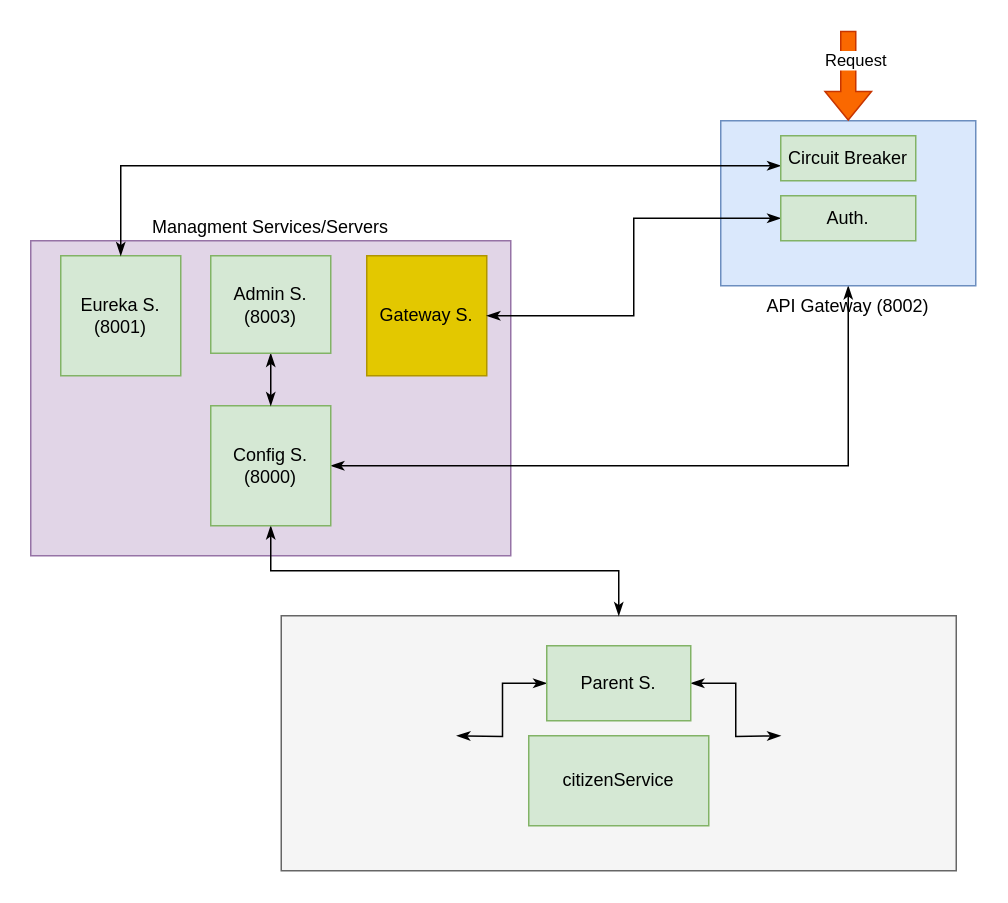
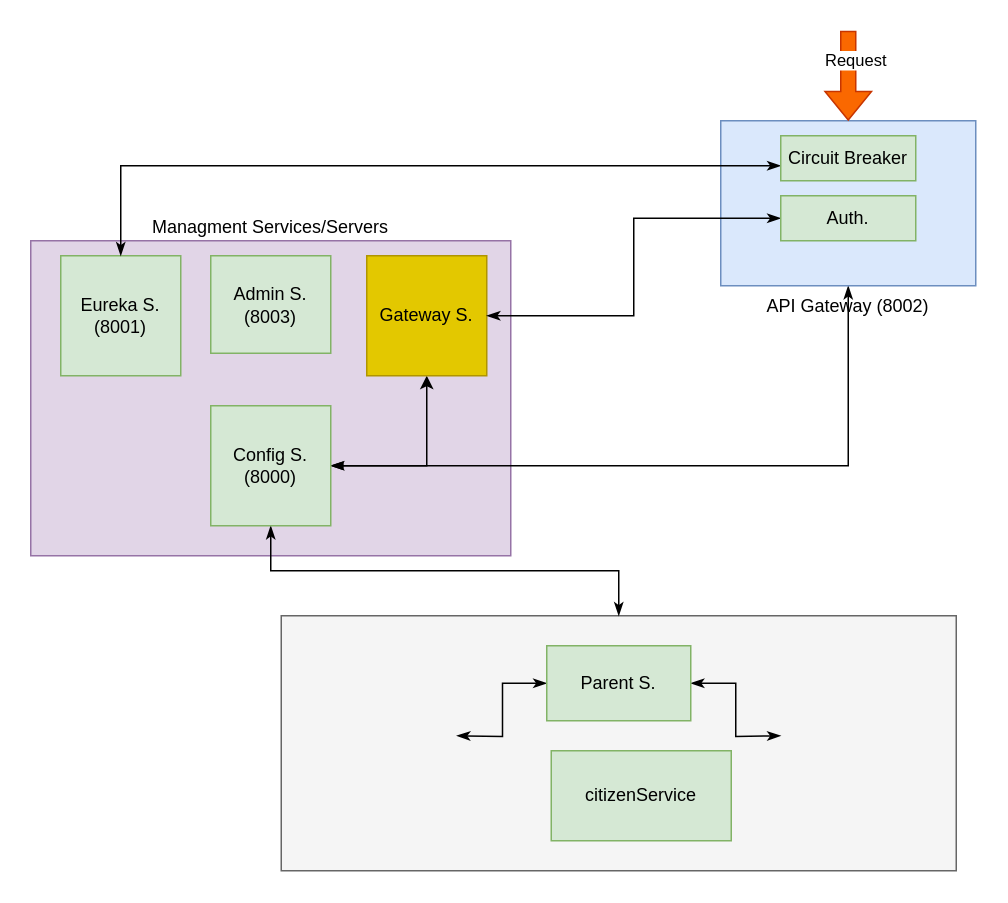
edge "Admin S.(8003)" -- "Config S. (8000)": removed
edge "Gateway S." -- "Config S. (8000)": added
node "citizenService": moved (619, 781) -> (641, 796)
